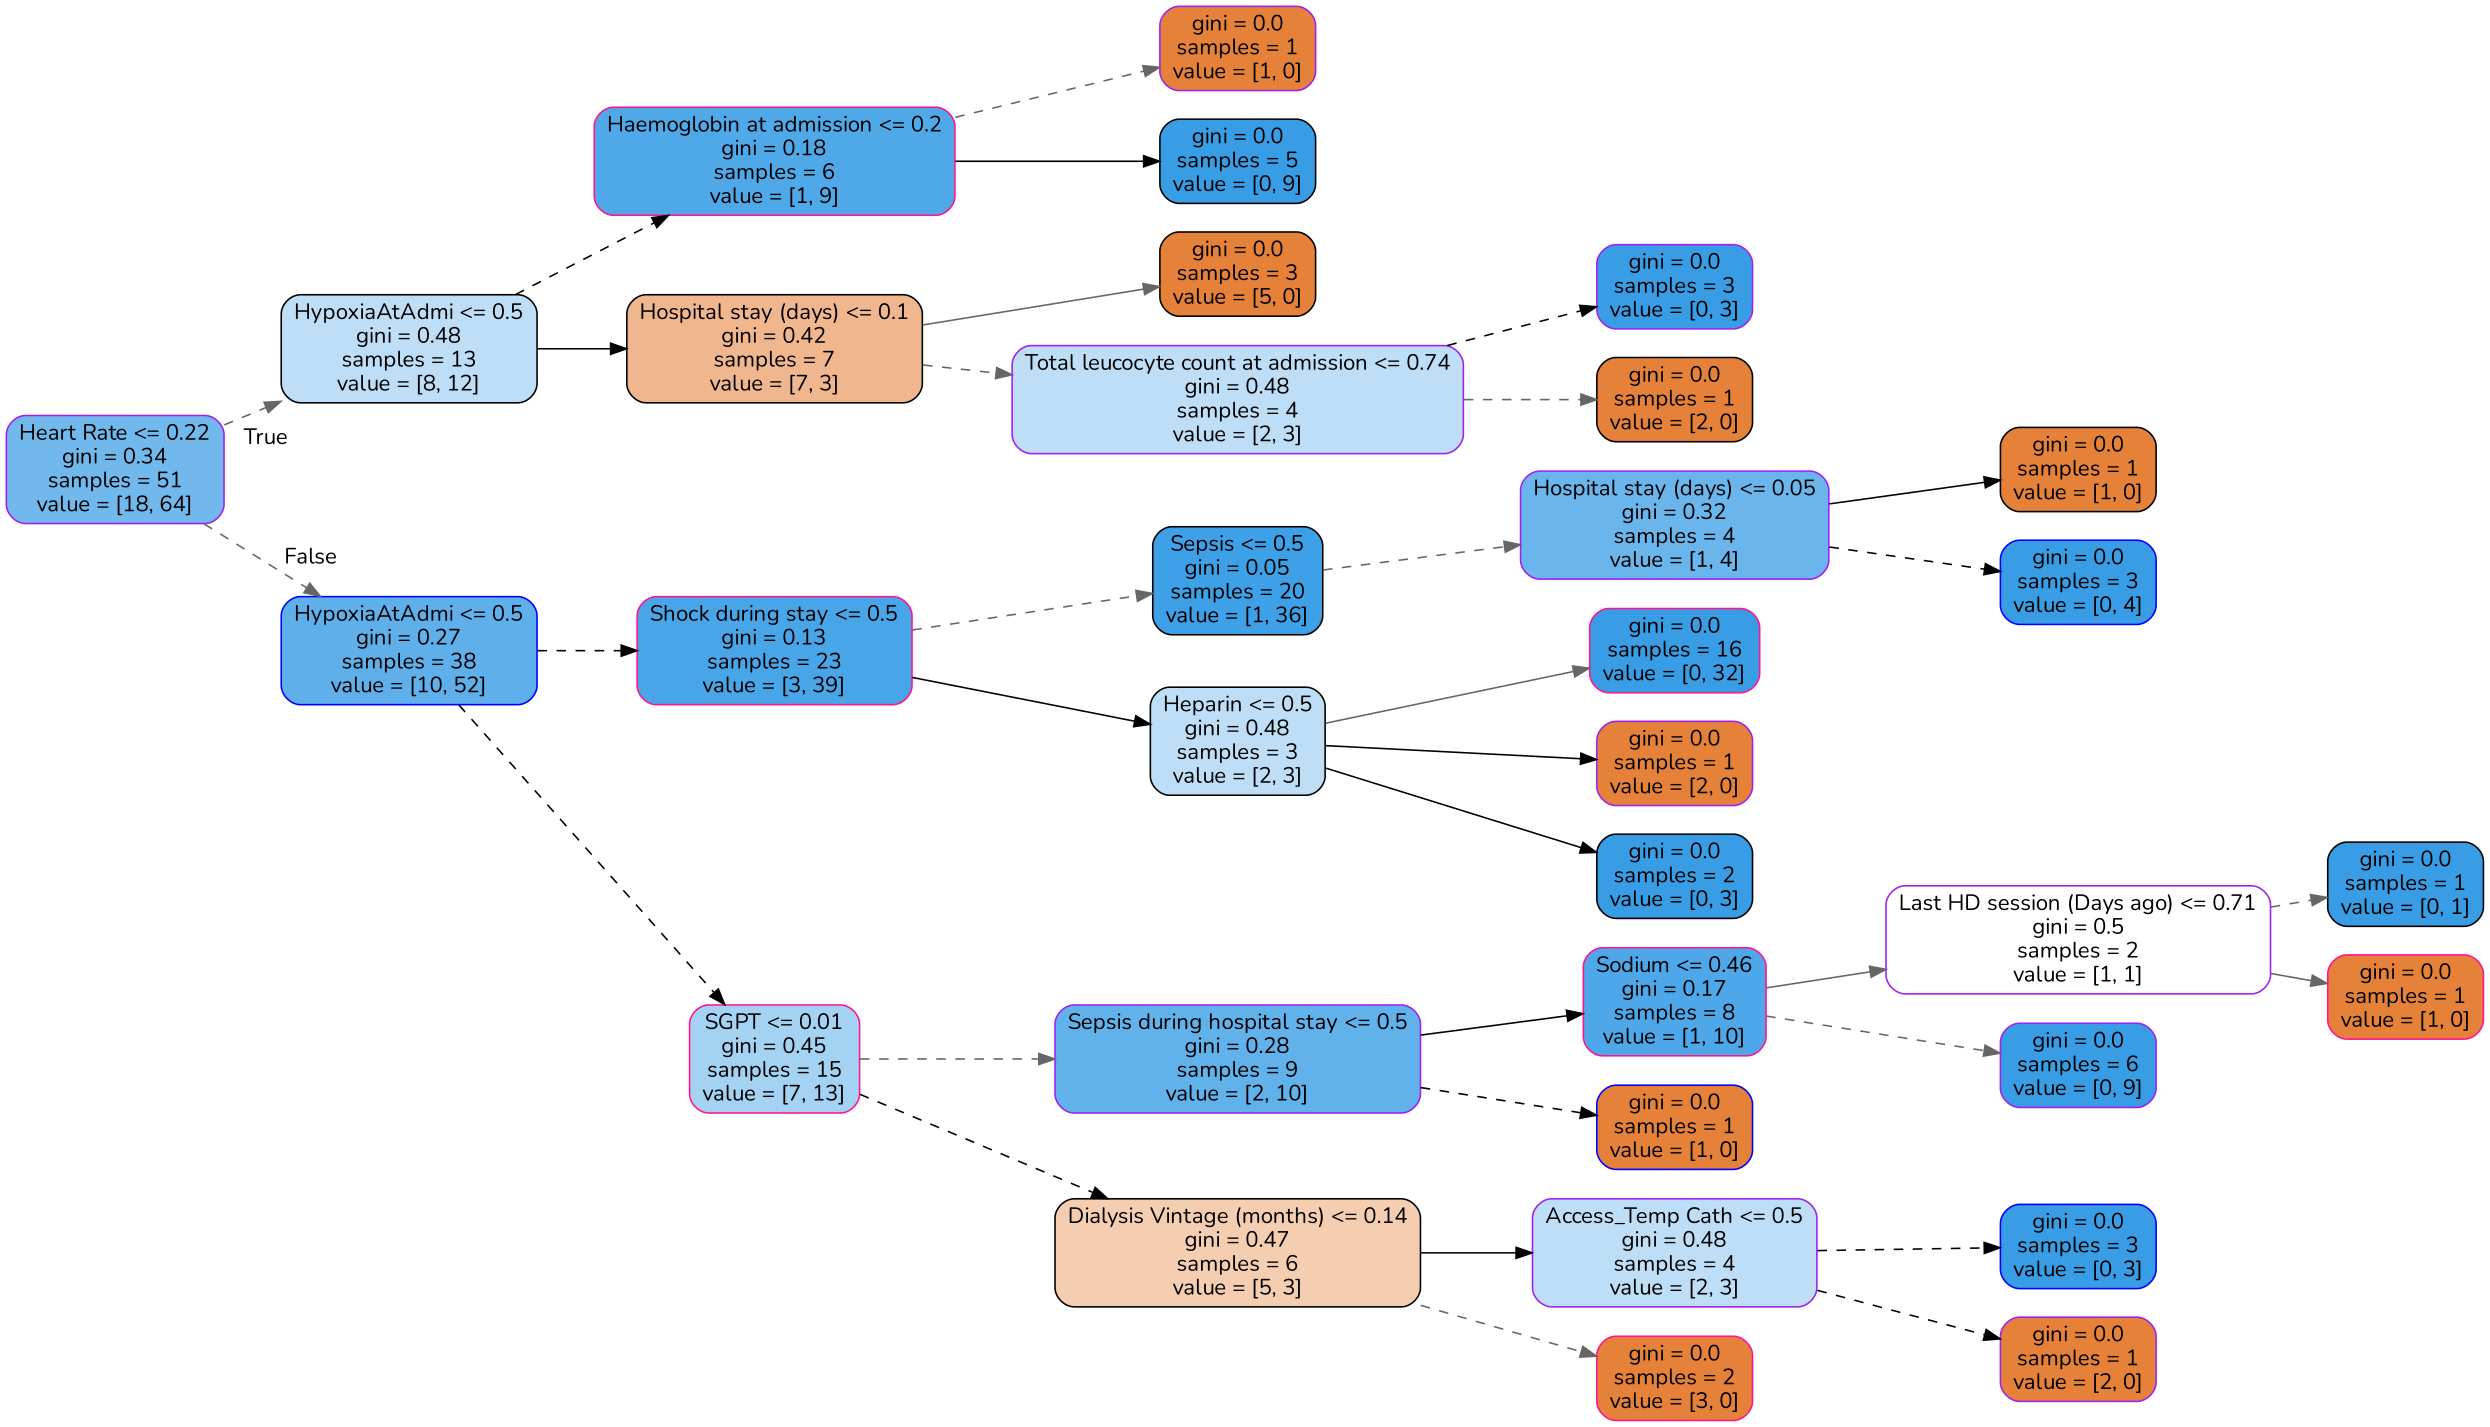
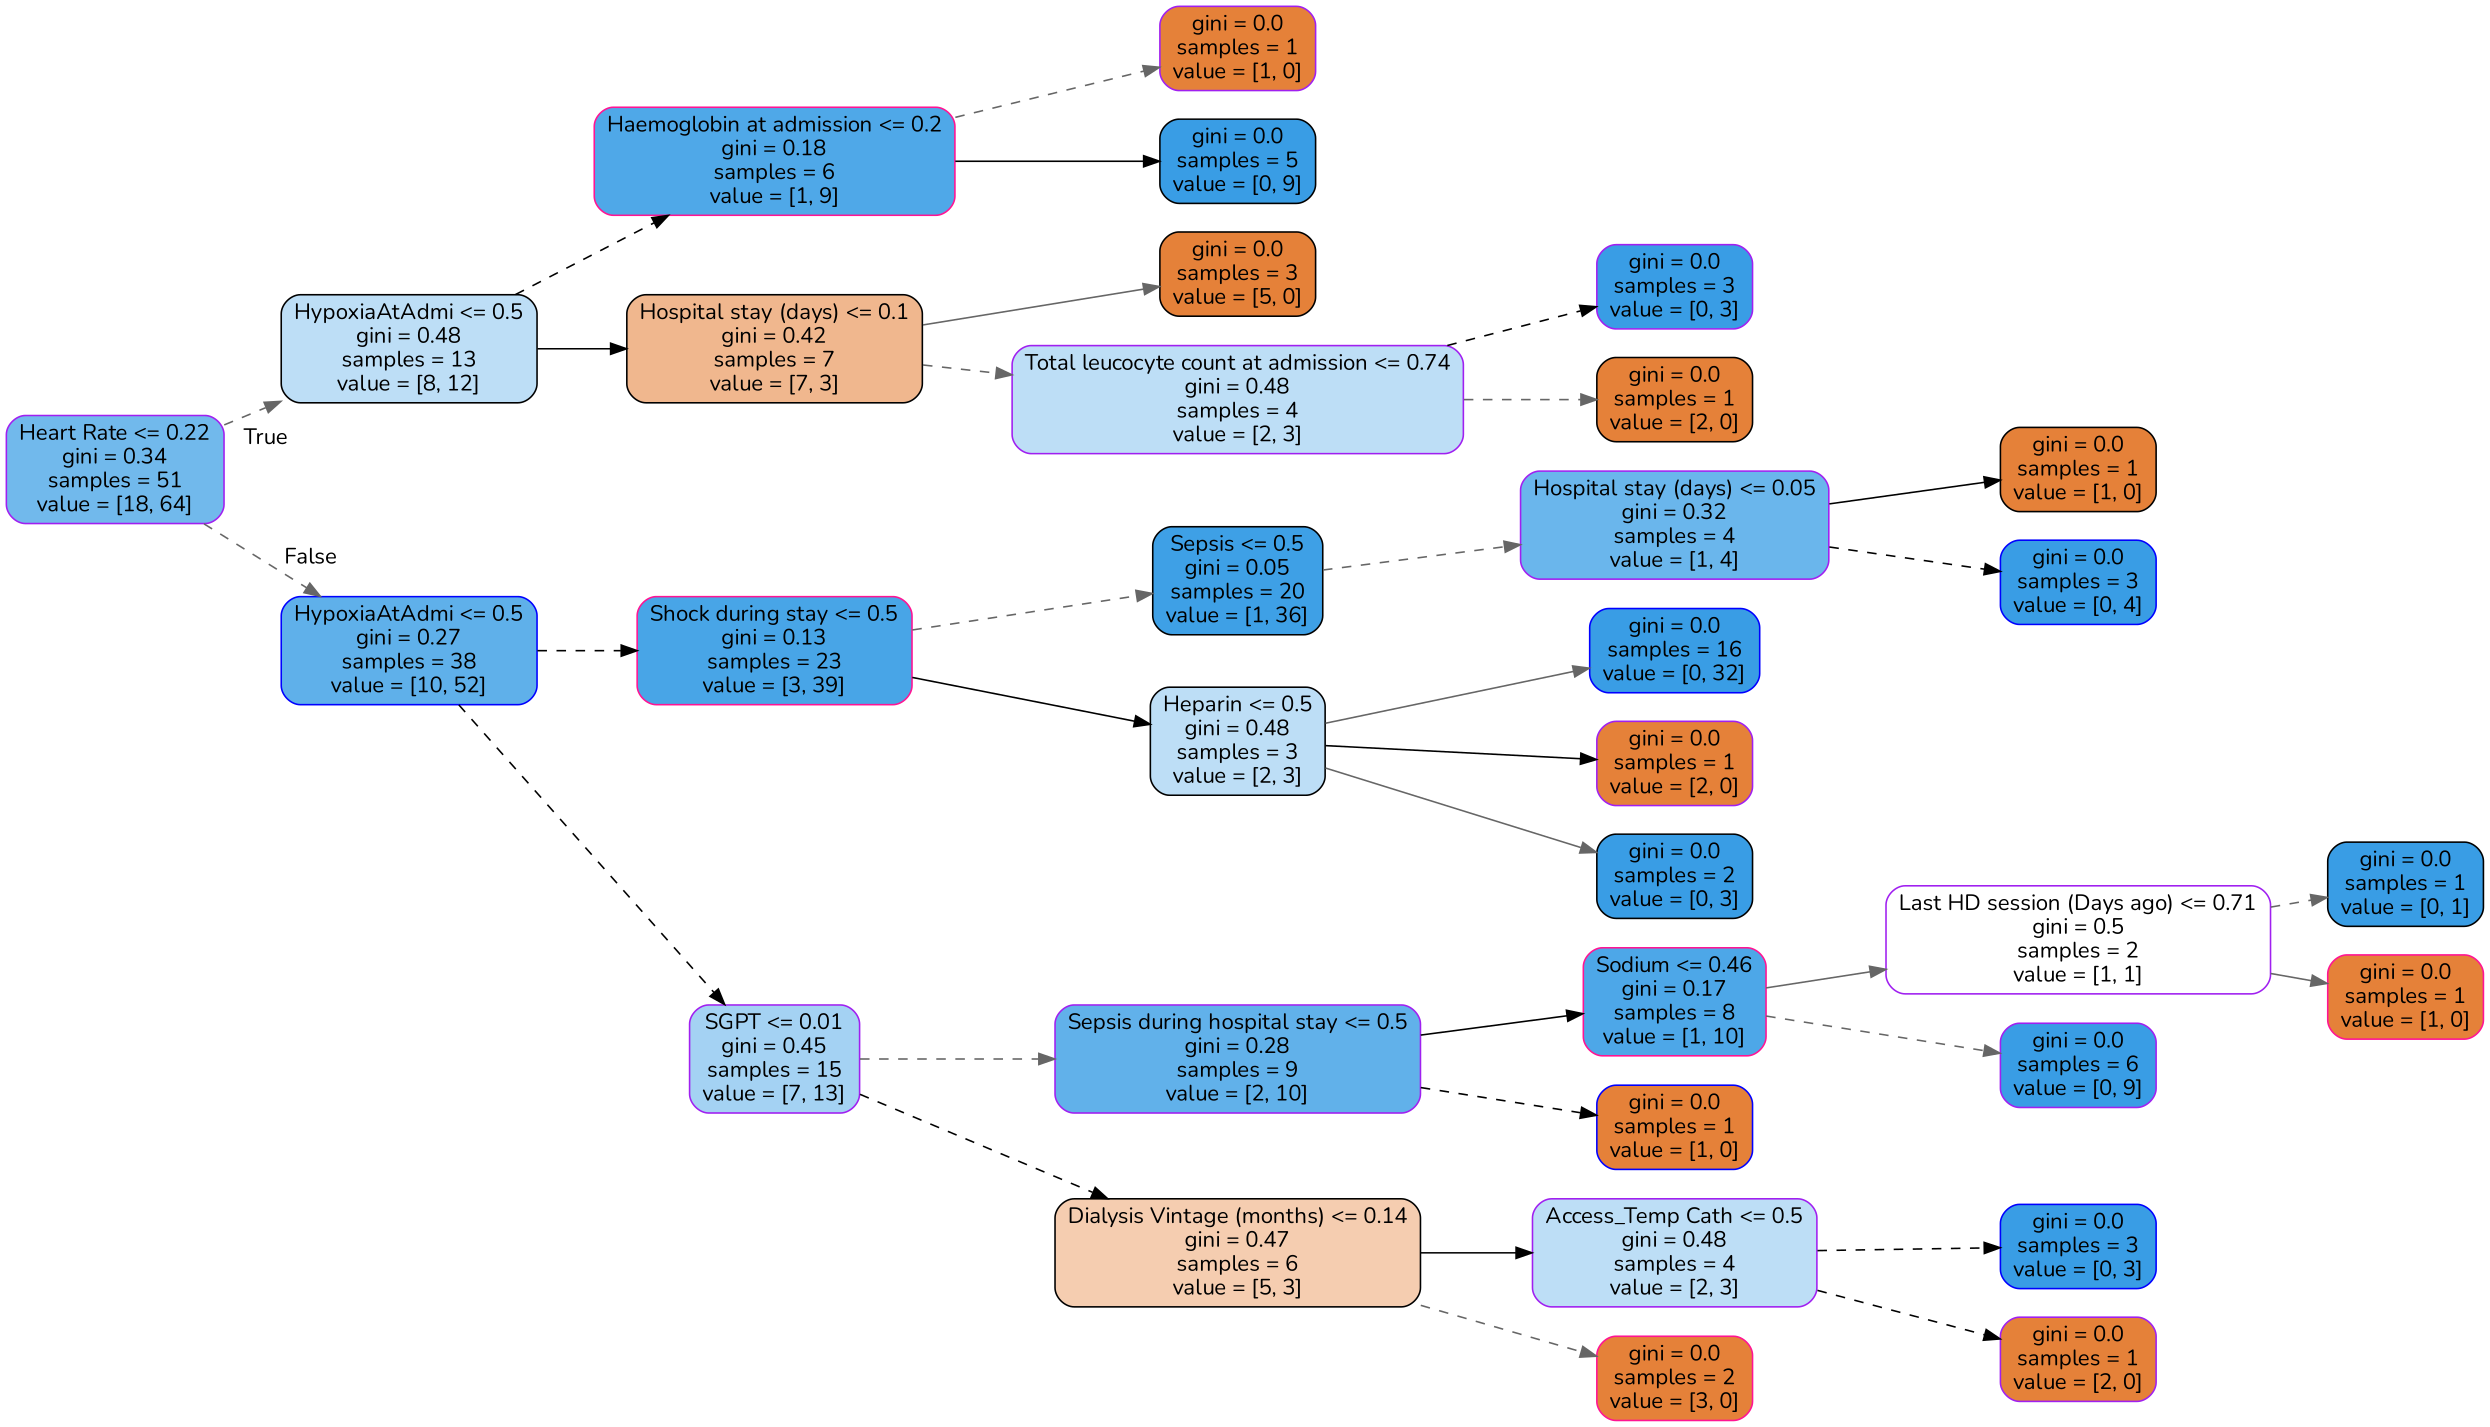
node "gini = 0.0 samples = 16 value = [0, 32]": color deeppink -> blue
edge "Heparin <= 0.5 gini = 0.48 samples = 3 value = [2, 3]" -> "gini = 0.0 samples = 2 value = [0, 3]": color black -> gray40
node "SGPT <= 0.01 gini = 0.45 samples = 15 value = [7, 13]": color deeppink -> purple
